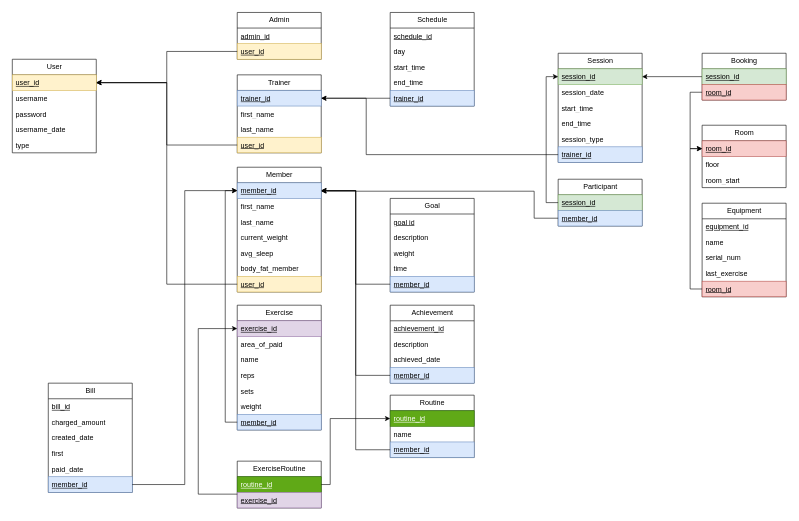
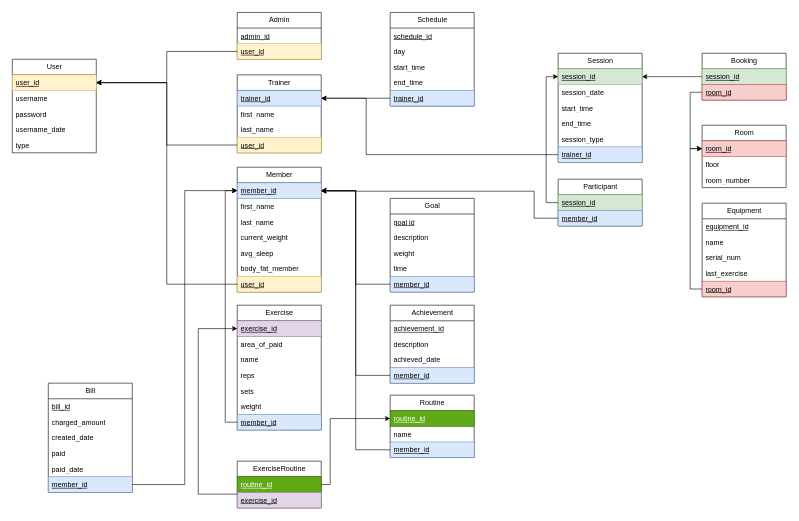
node "room_start": label "room_start" -> "room_number"
node "first": label "first" -> "paid"
